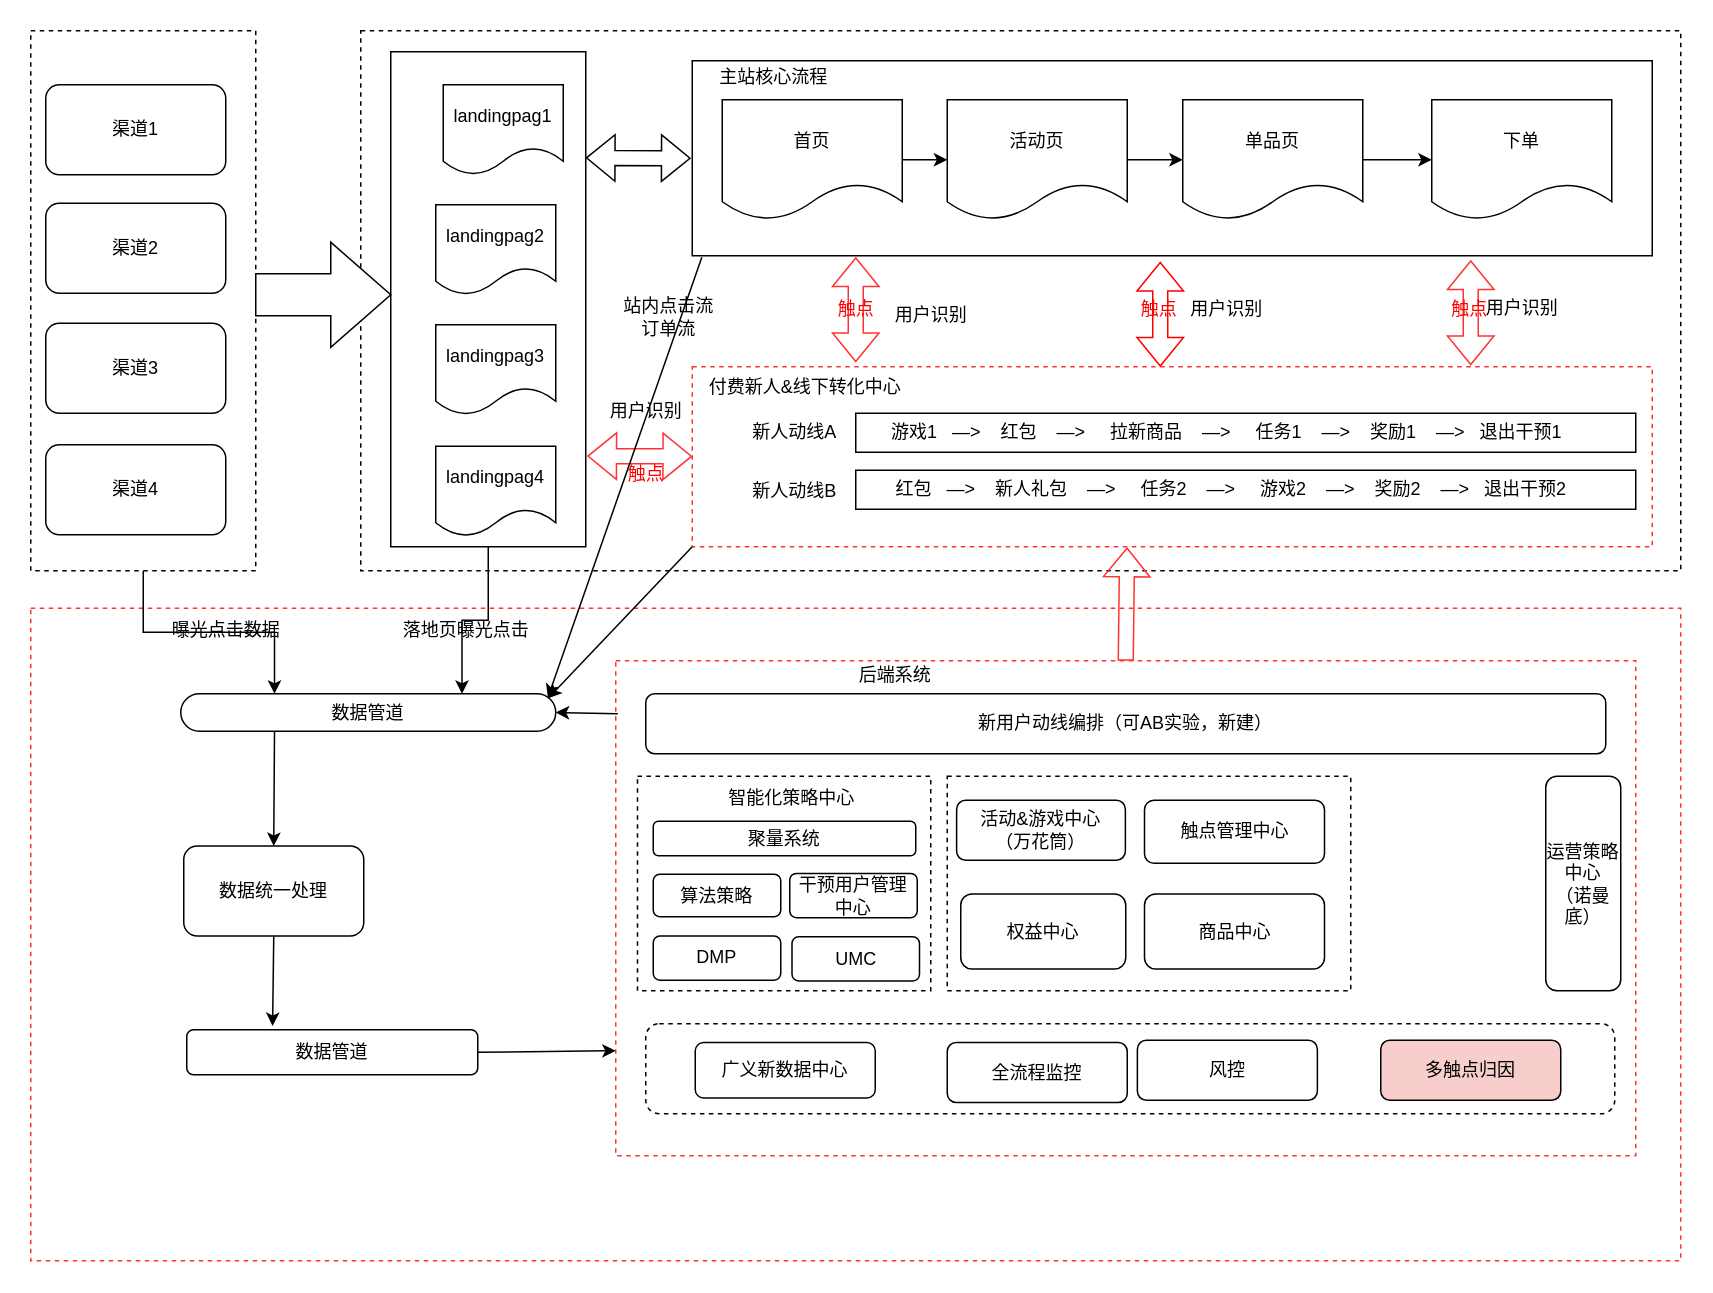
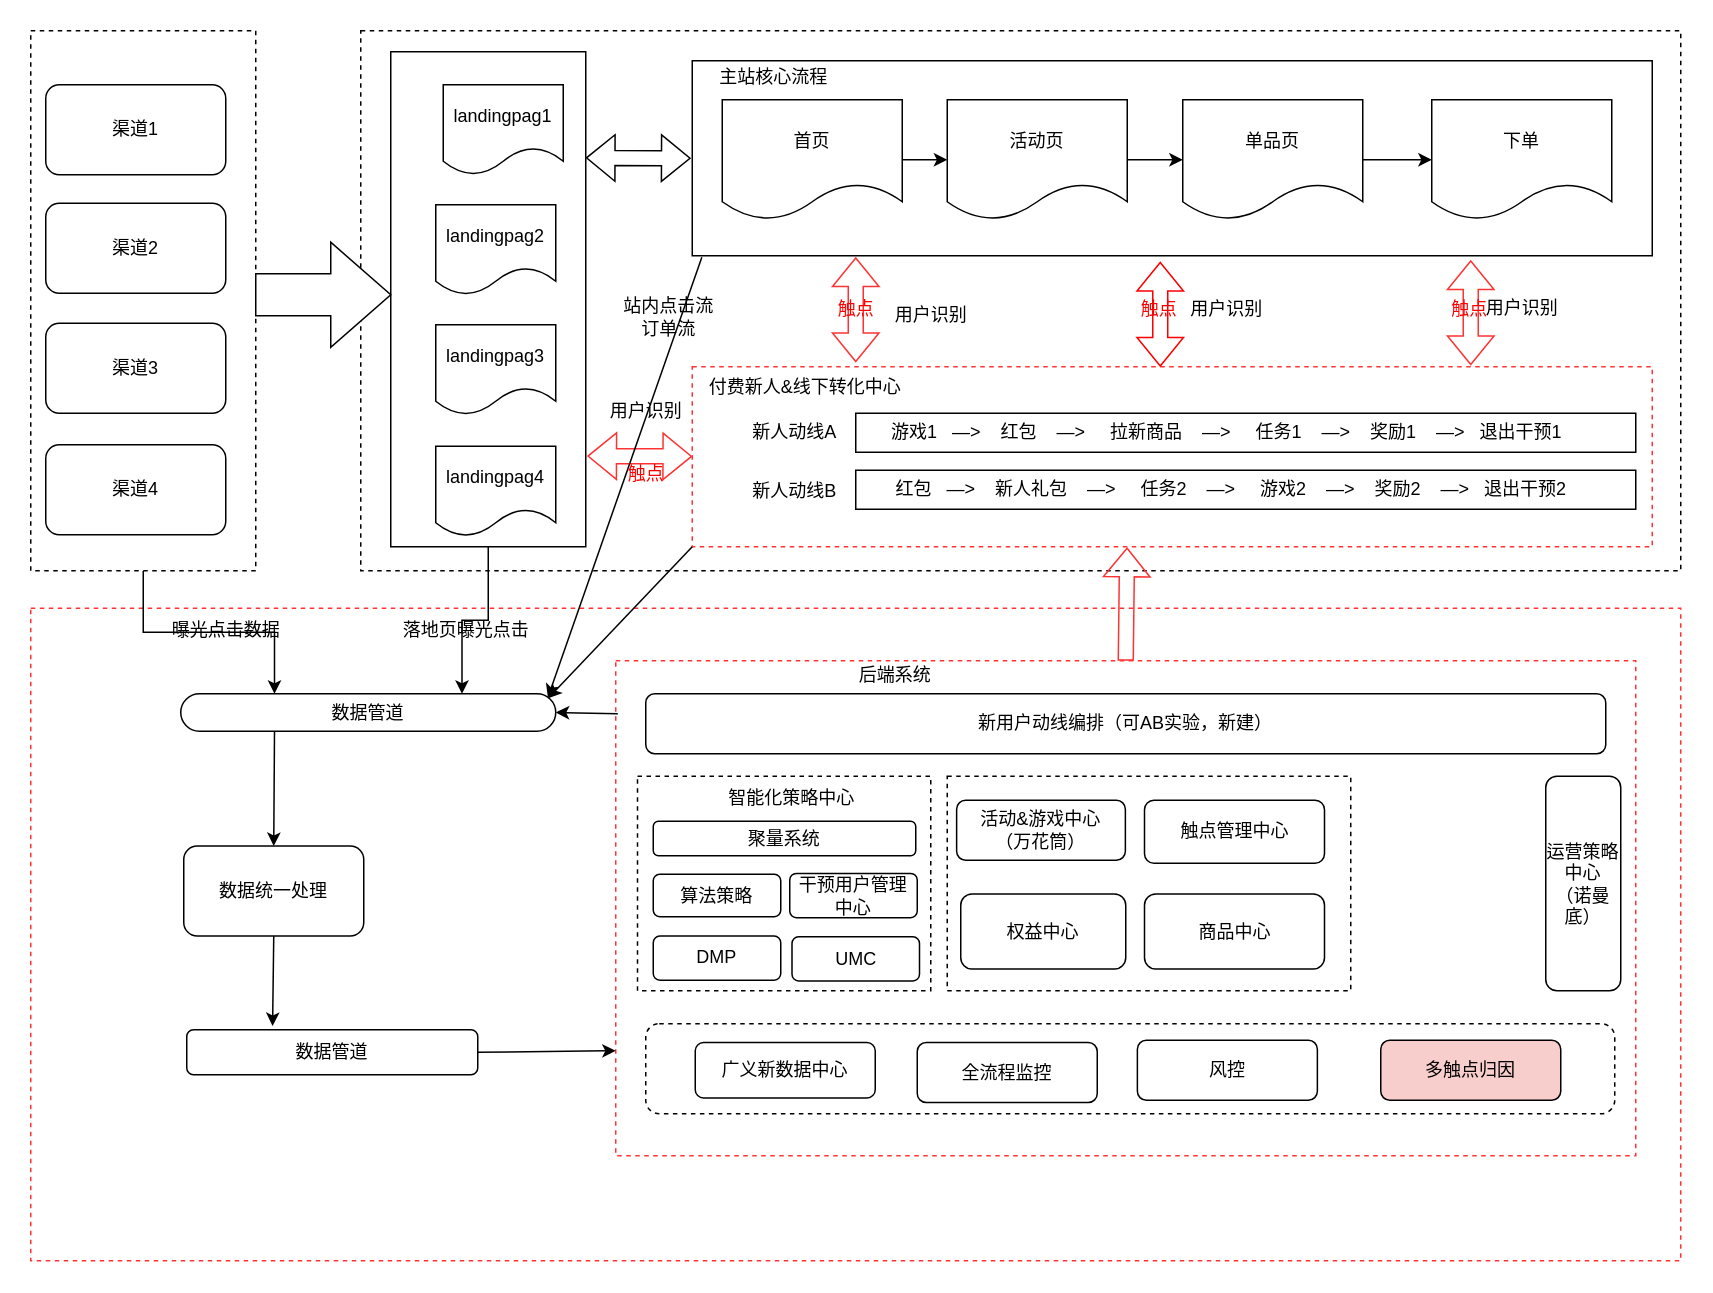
node "全流程监控": moved (1037, 1073) -> (1007, 1073)
